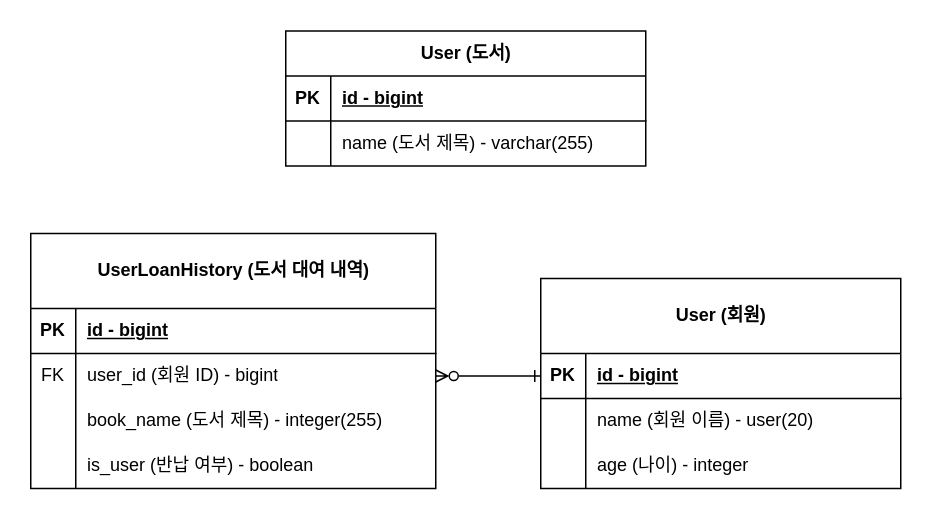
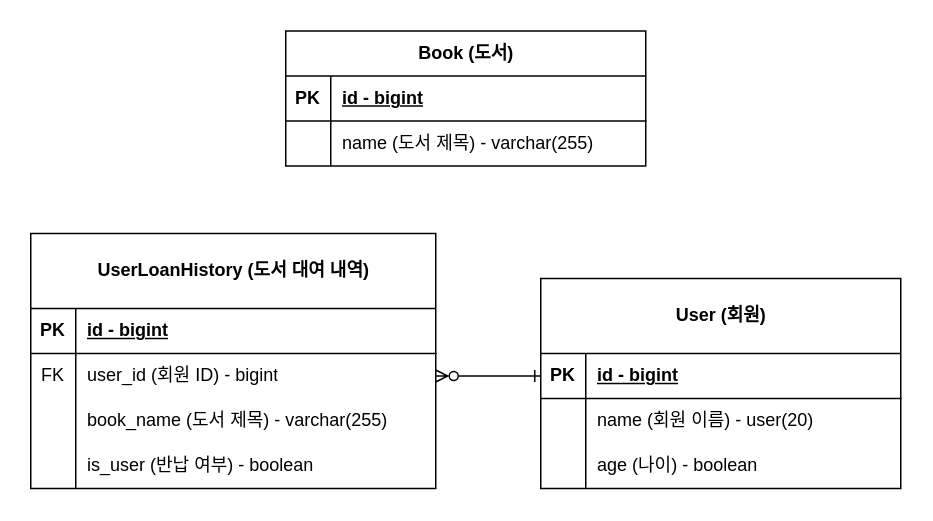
node "User (도서)": label "User (도서)" -> "Book (도서)"
node "book_name (도서 제목) - integer(255)": label "book_name (도서 제목) - integer(255)" -> "book_name (도서 제목) - varchar(255)"
node "age (나이) - integer": label "age (나이) - integer" -> "age (나이) - boolean"
